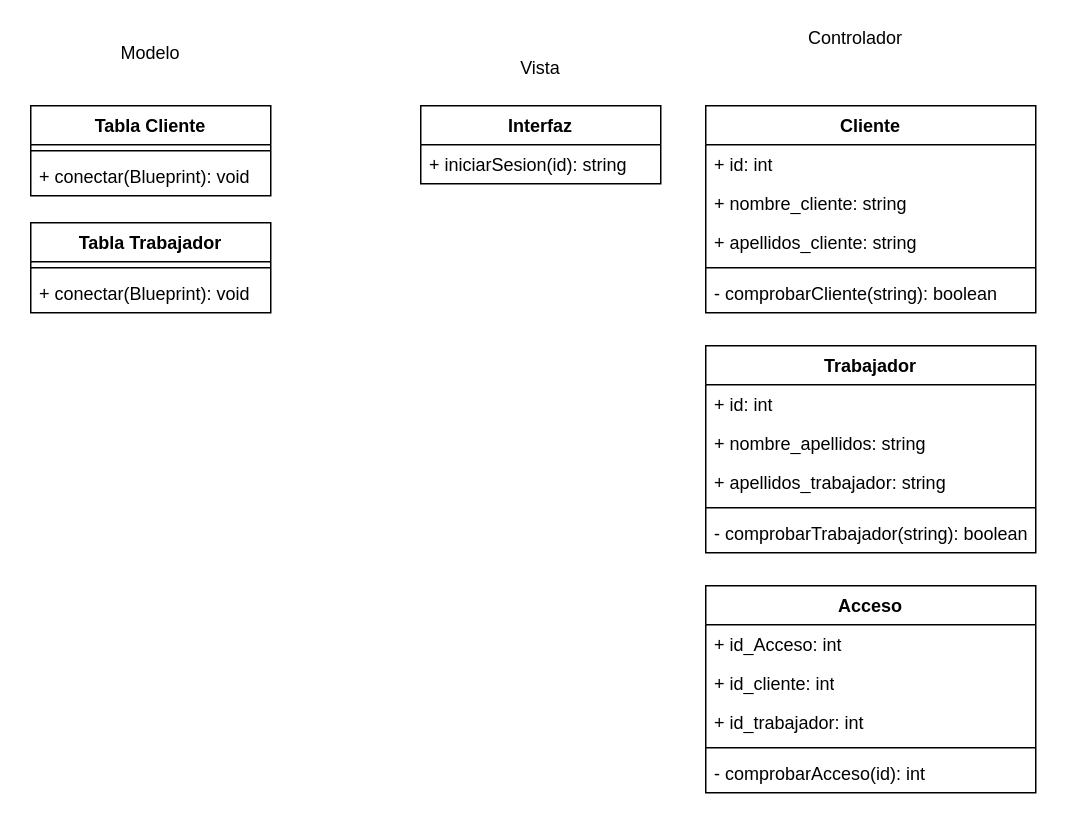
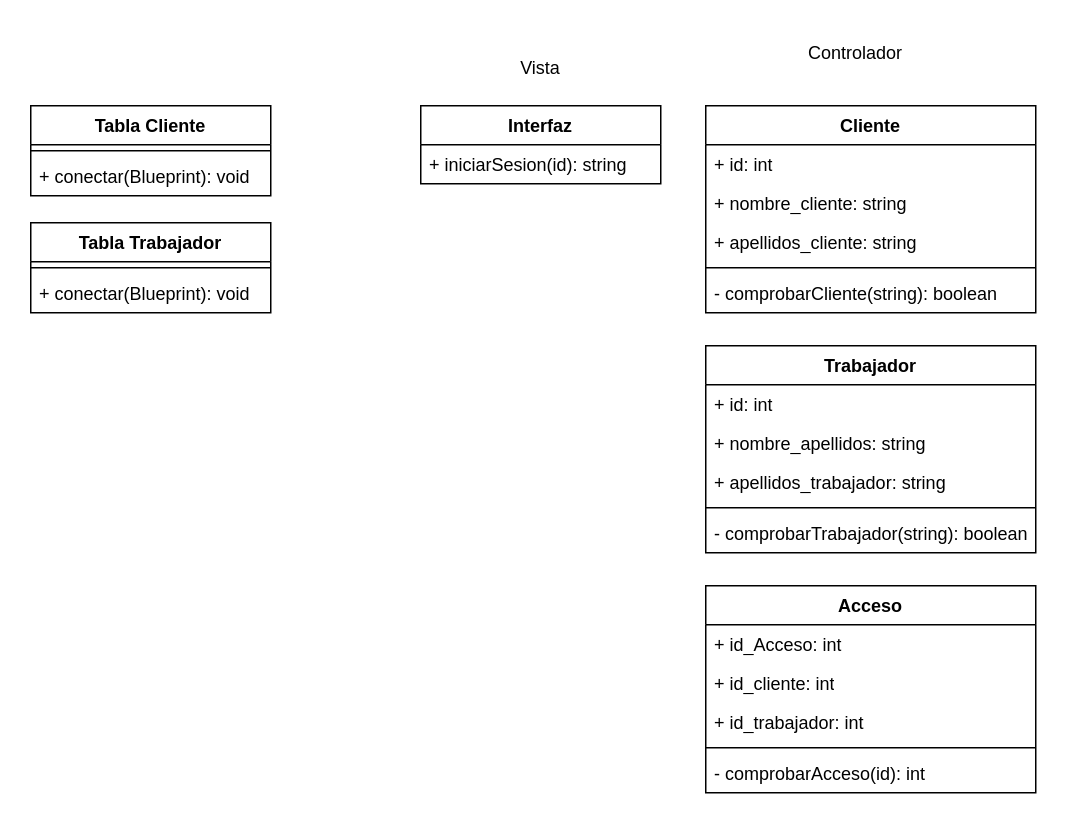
node "Controlador": moved (856, 38) -> (856, 53)
node "Modelo": removed
